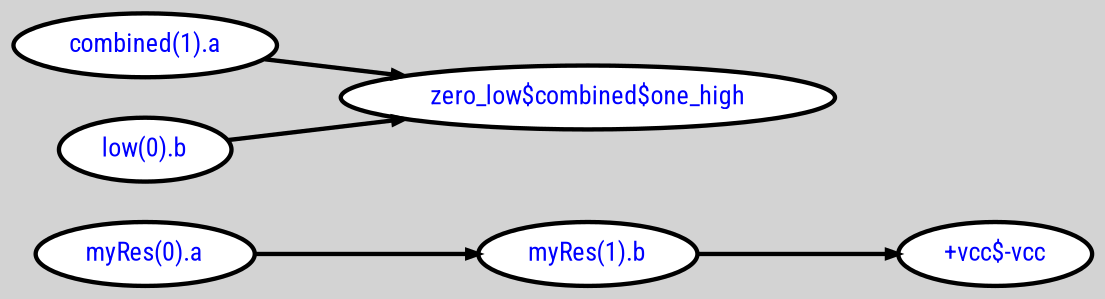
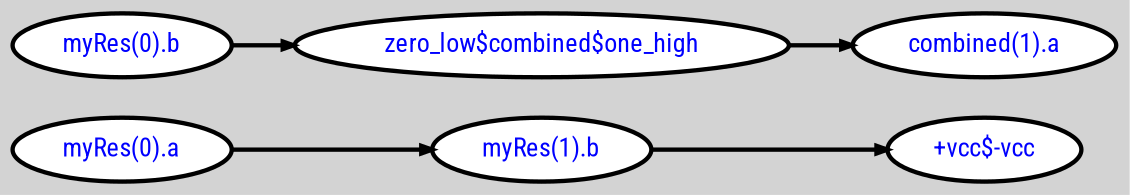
edge "combined(1).a" -> "zero_low$combined$one_high": reversed
node "low(0).b": label "low(0).b" -> "myRes(0).b"
